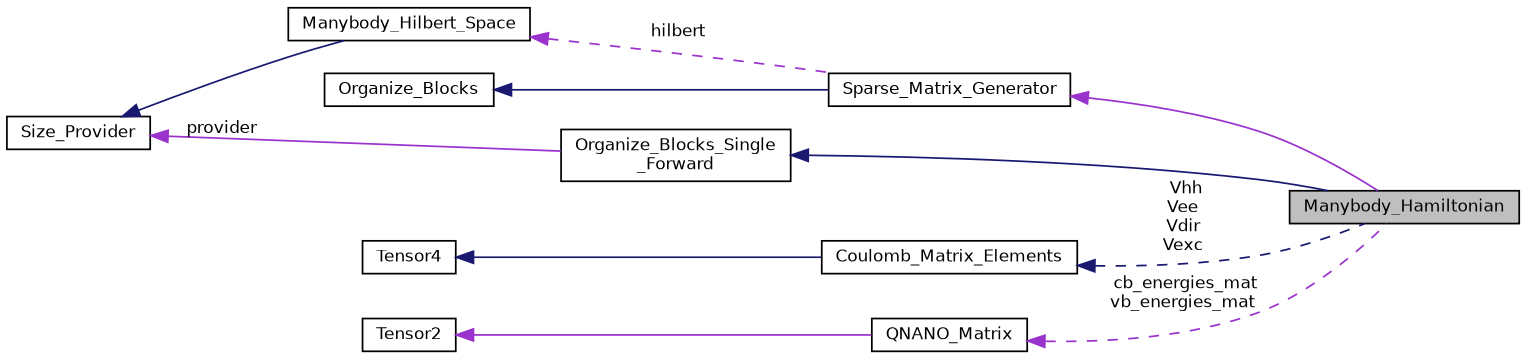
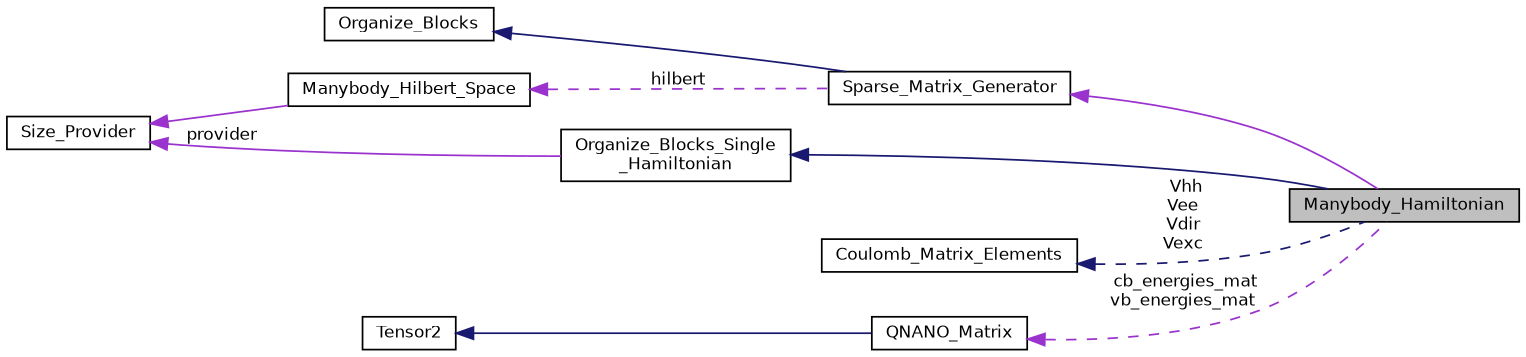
edge "Manybody_Hilbert_Space" -> "Size_Provider": color midnightblue -> darkorchid3
node "Organize_Blocks_Single _Forward": label "Organize_Blocks_Single _Forward" -> "Organize_Blocks_Single _Hamiltonian"
node "Tensor4": removed
edge "QNANO_Matrix" -> "Tensor2": color darkorchid3 -> midnightblue
